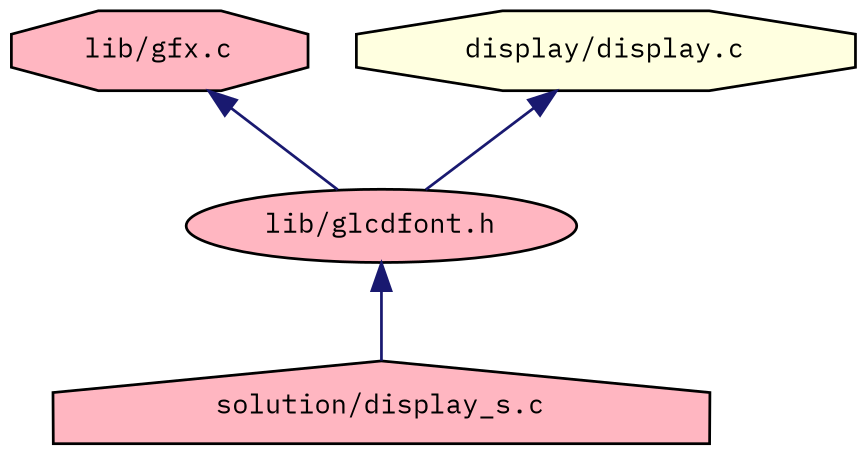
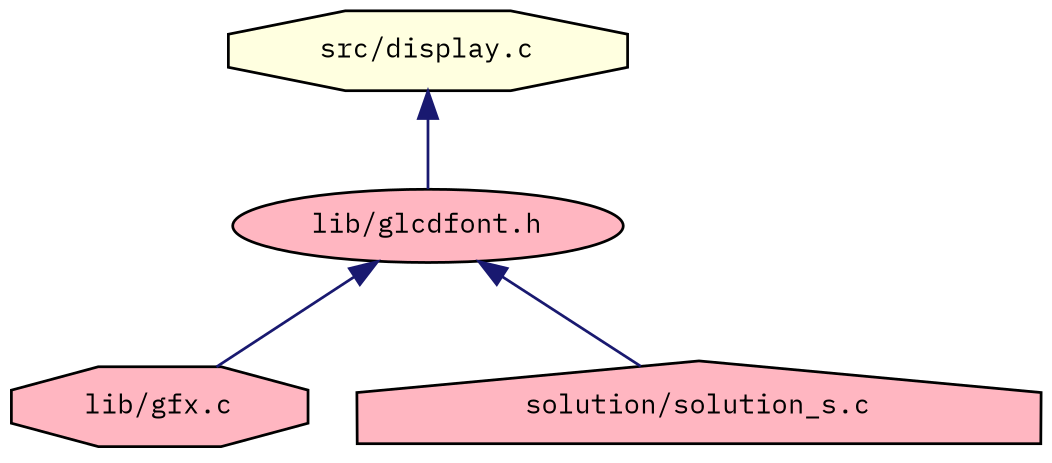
node "display/display.c": label "display/display.c" -> "src/display.c"
edge "lib/glcdfont.h" -> "lib/gfx.c": reversed
node "solution/display_s.c": label "solution/display_s.c" -> "solution/solution_s.c"
